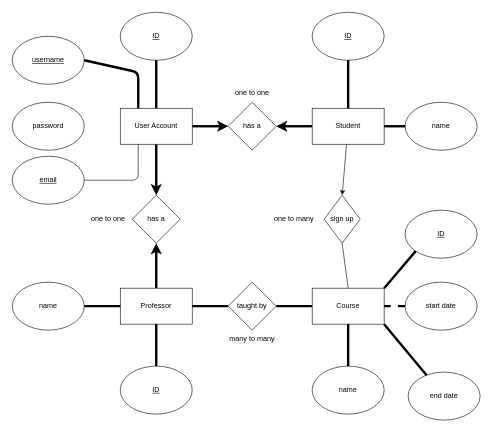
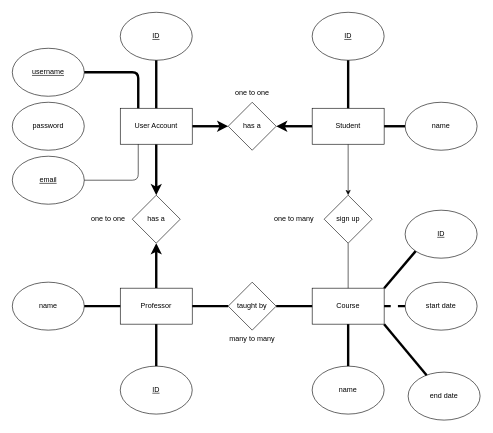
node "username": moved (48, 60) -> (48, 72)
node "sign up": size 36x48 -> 48x48
